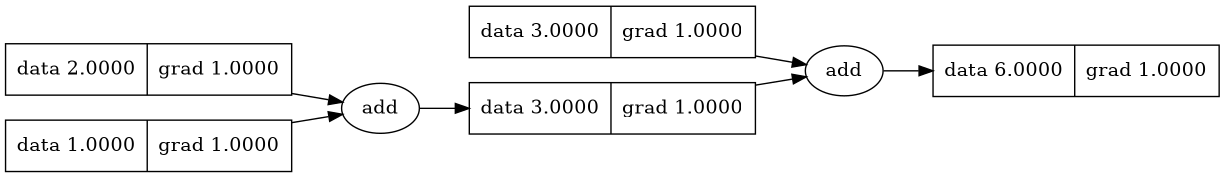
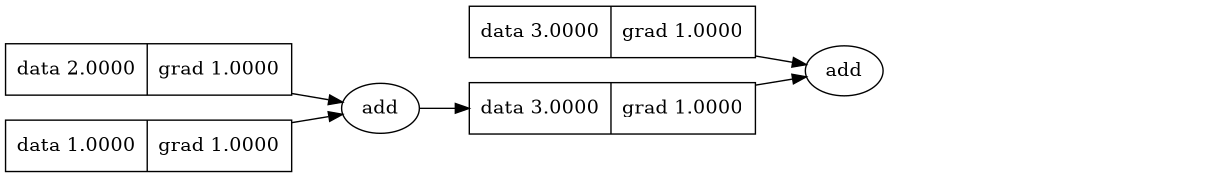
node "data 6.0000": removed
